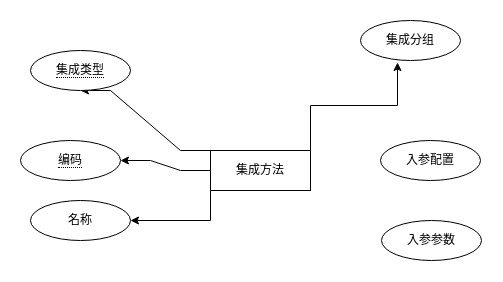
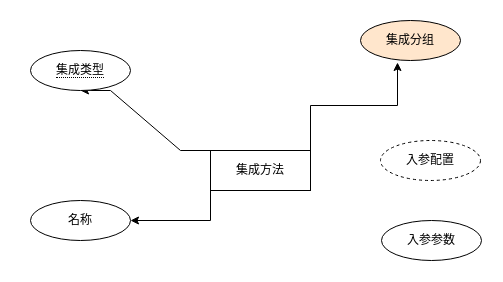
node "集成分组": fillcolor #ffffff -> #ffe6cc
node "编码": removed
node "入参配置": style solid -> dashed
edge "集成方法" -> "编码": removed
